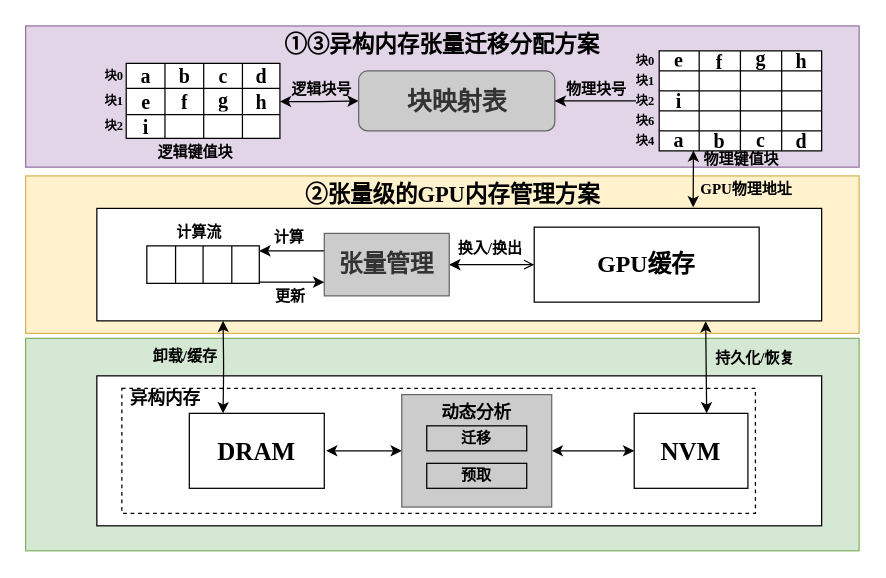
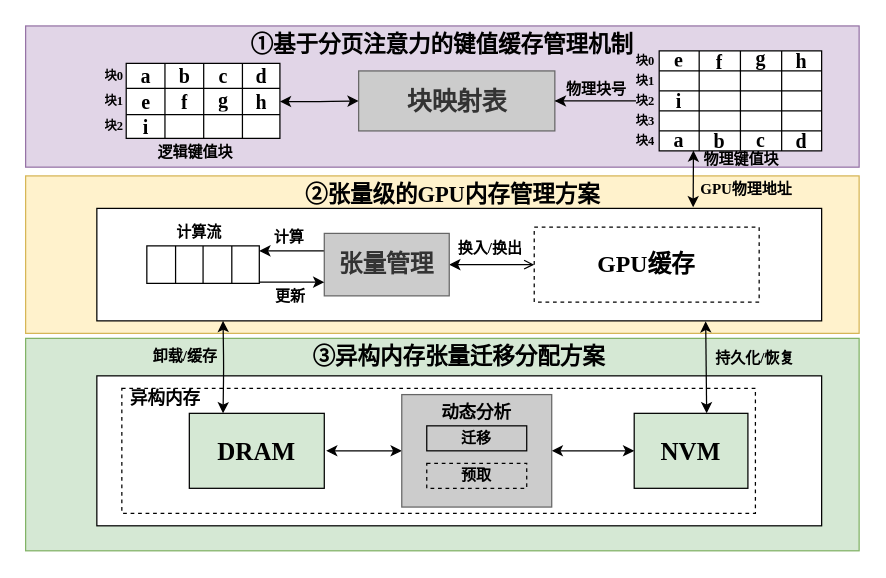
node "①③异构内存张量迁移分配方案": label "①③异构内存张量迁移分配方案" -> "①基于分页注意力的键值缓存管理机制"
node "逻辑块号": removed
node "块映射表": shape rounded rectangle -> rectangle
node "块6": label "块6" -> "块3"
node "GPU缓存": style solid -> dashed
node "③异构内存张量迁移分配方案": added
node "DRAM": fillcolor #ffffff -> #d5e8d4
node "NVM": fillcolor #ffffff -> #d5e8d4
node "预取": style solid -> dashed
